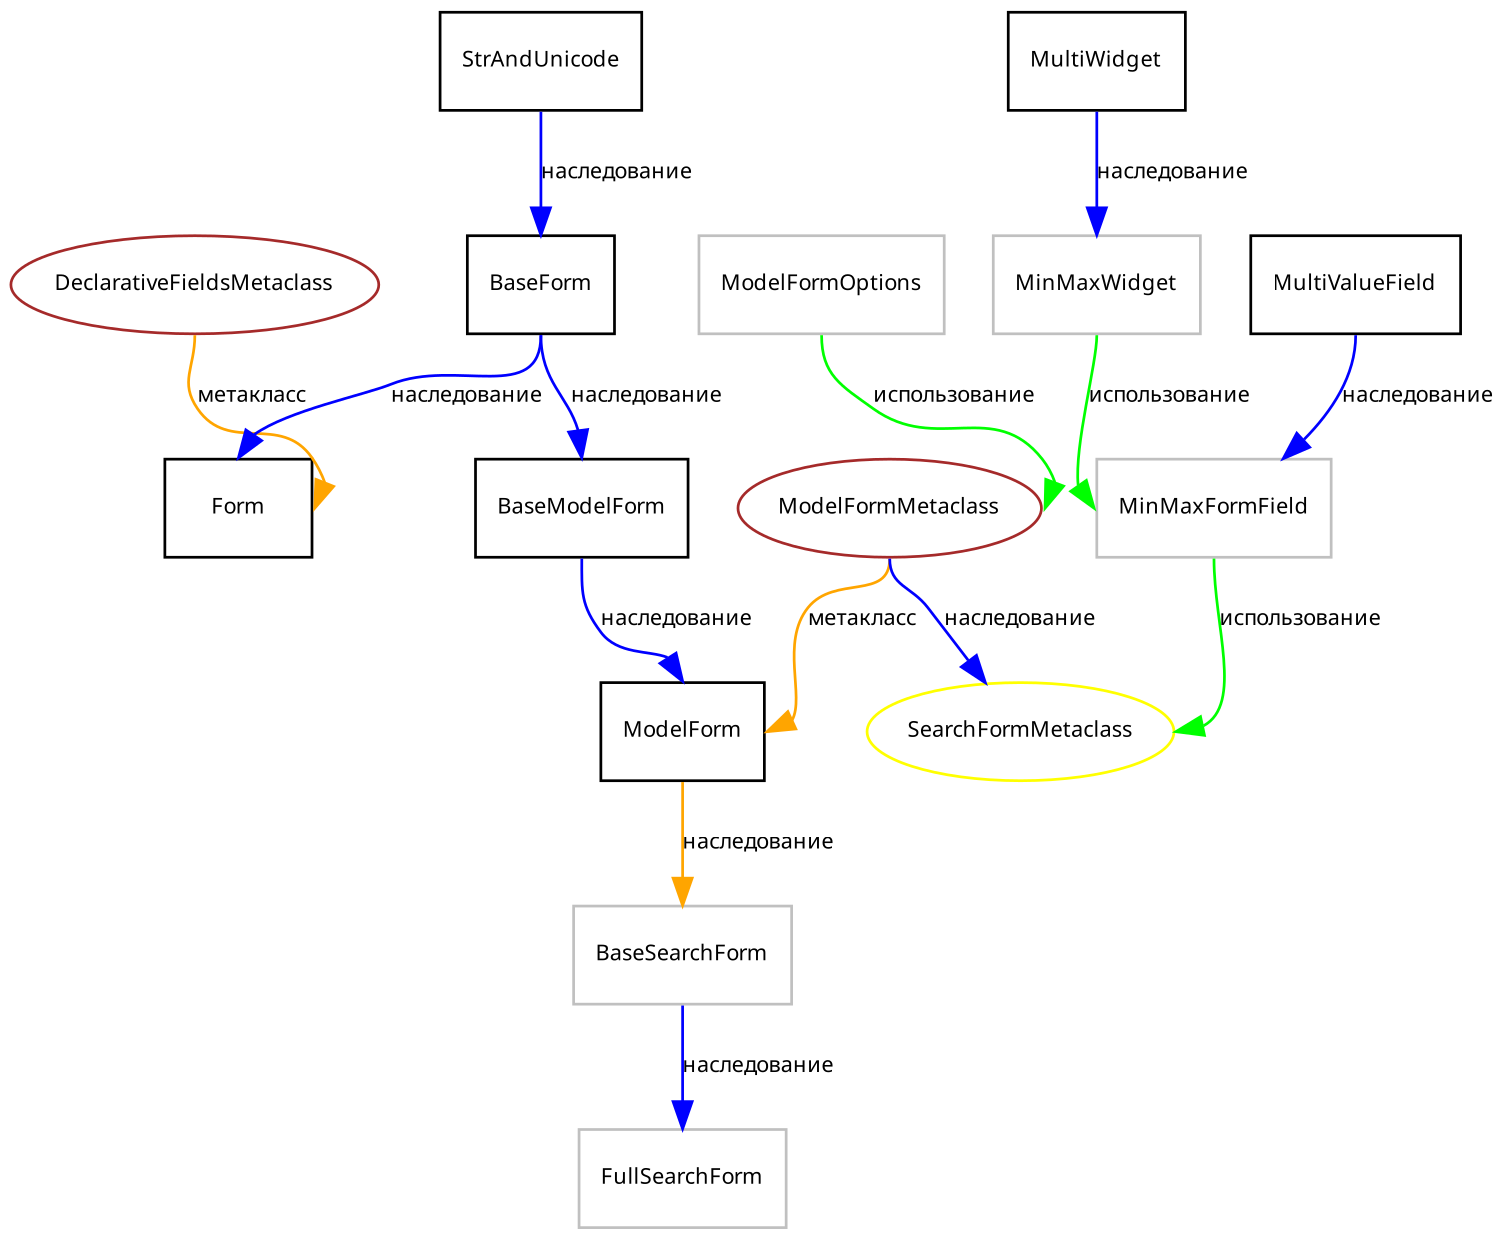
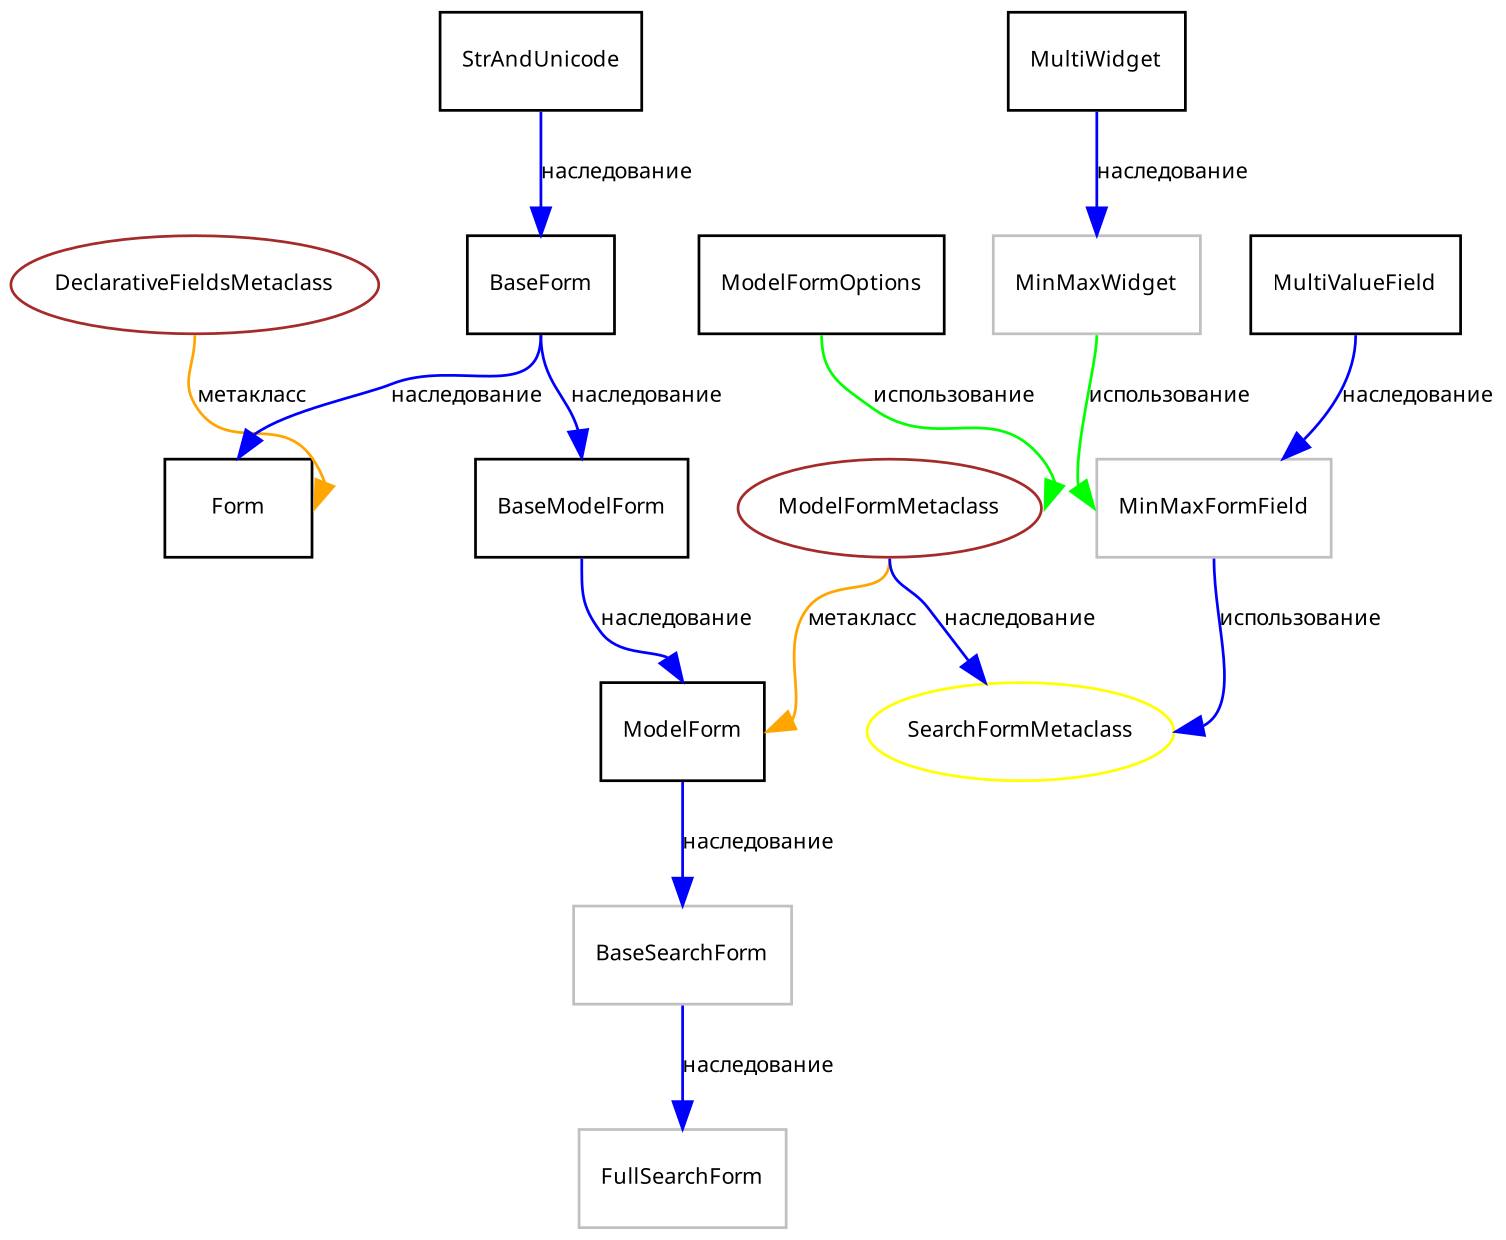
node "ModelFormOptions": color gray -> black
edge "MinMaxFormField" -> "SearchFormMetaclass": color green -> blue
edge "ModelForm" -> "BaseSearchForm": color orange -> blue
